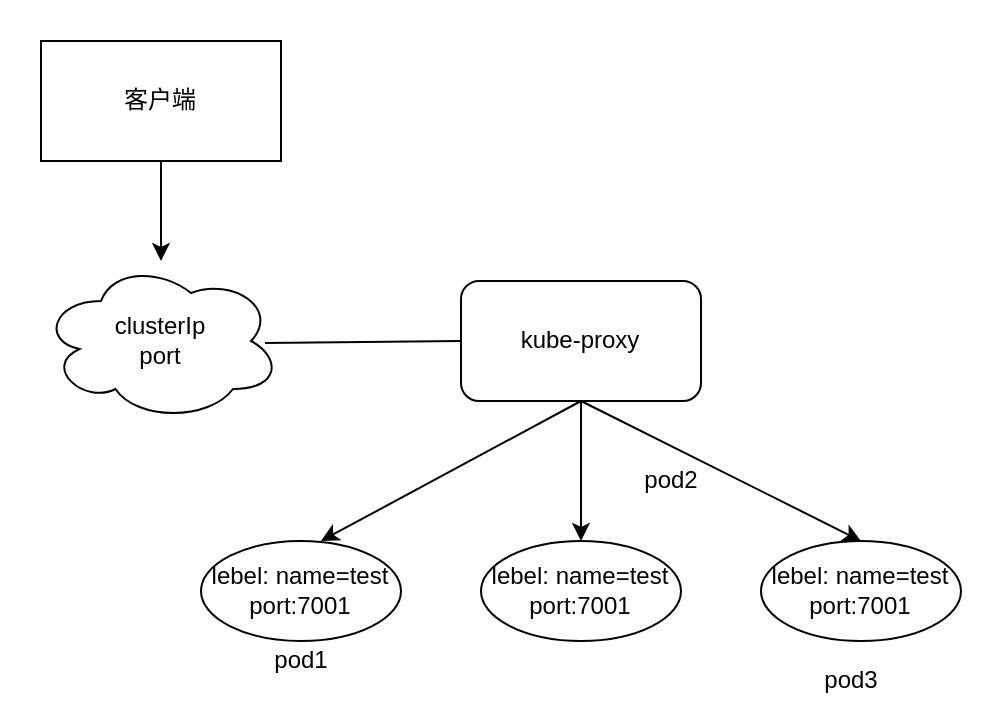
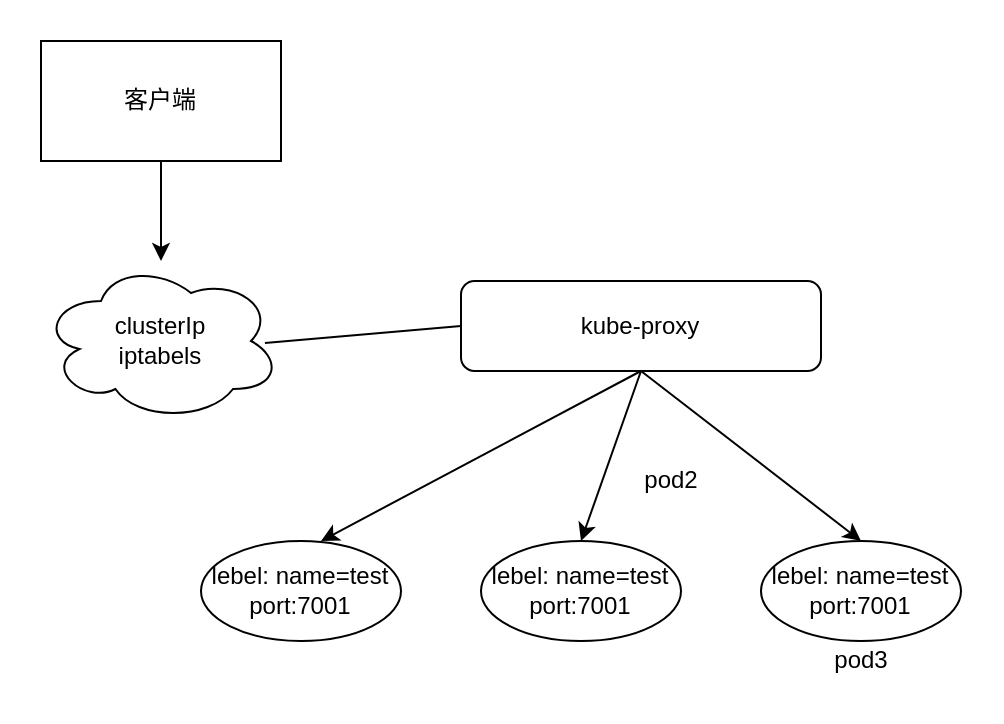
node "clusterIp port": label "clusterIp port" -> "clusterIp iptabels"
node "kube-proxy": size 240x120 -> 360x90
node "pod1": removed
node "pod3": moved (851, 681) -> (861, 661)
